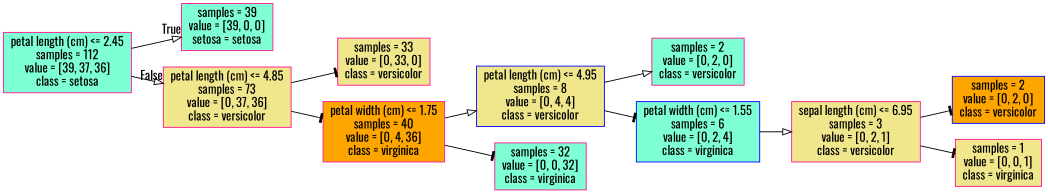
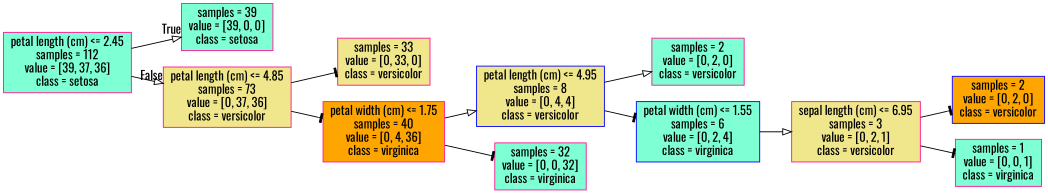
node "samples = 39 value = [39, 0, 0] setosa = setosa": label "samples = 39 value = [39, 0, 0] setosa = setosa" -> "samples = 39 value = [39, 0, 0] class = setosa"
node "samples = 1 value = [0, 0, 1] class = virginica": fillcolor khaki -> aquamarine
